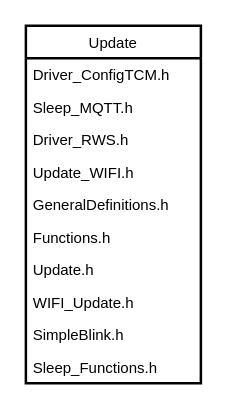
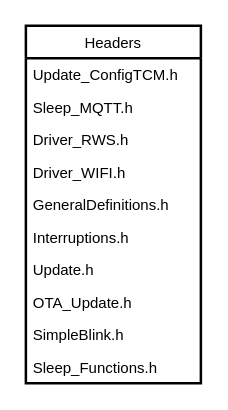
node "Update": label "Update" -> "Headers"
node "Driver_ConfigTCM.h": label "Driver_ConfigTCM.h" -> "Update_ConfigTCM.h"
node "Update_WIFI.h": label "Update_WIFI.h" -> "Driver_WIFI.h"
node "Functions.h": label "Functions.h" -> "Interruptions.h"
node "WIFI_Update.h": label "WIFI_Update.h" -> "OTA_Update.h"
